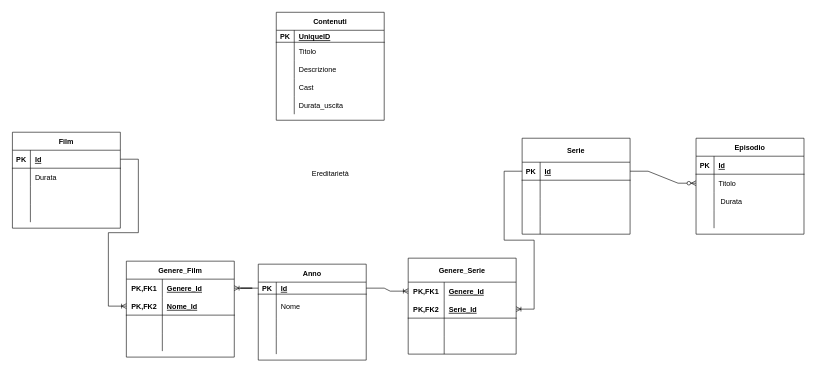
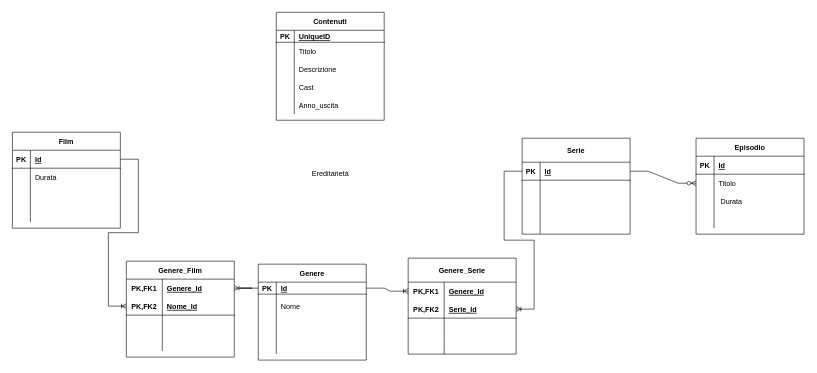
node "Durata_uscita": label "Durata_uscita" -> "Anno_uscita"
node "Anno": label "Anno" -> "Genere"
